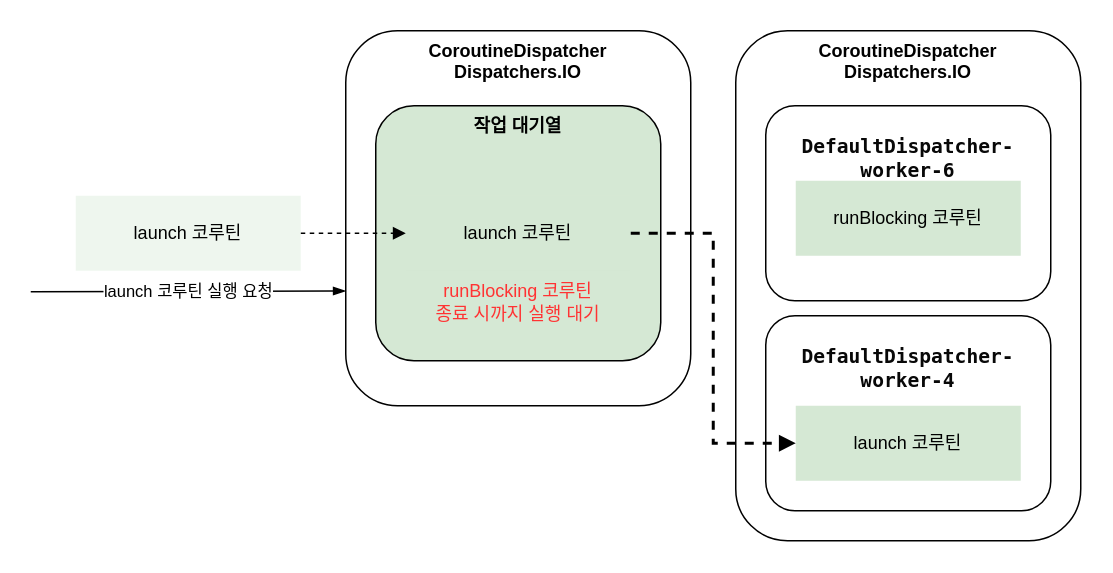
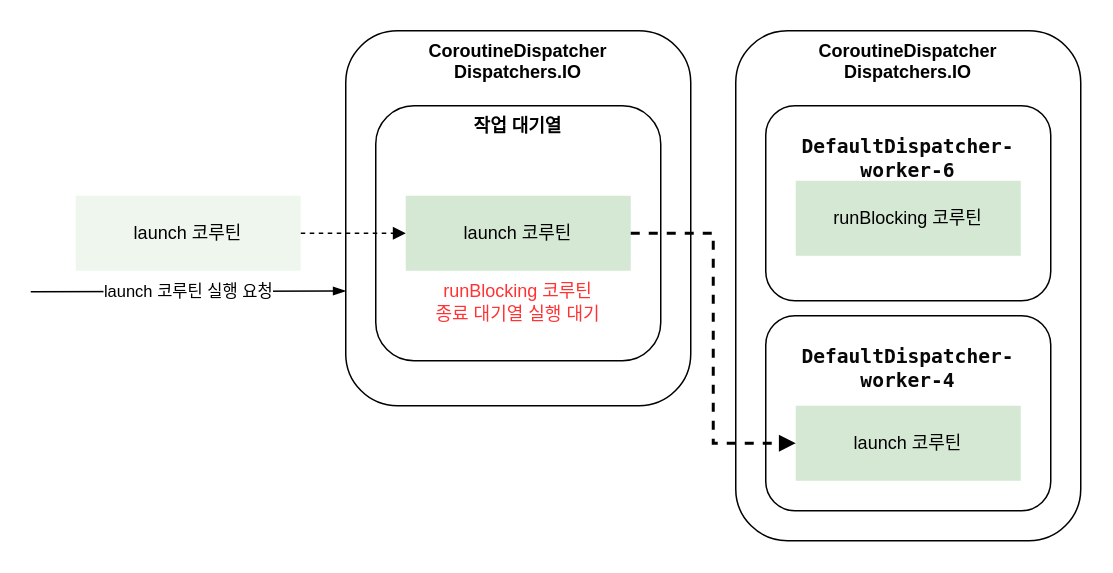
node "작업 대기열": fillcolor #d5e8d4 -> #ffffff
node "runBlocking 코루틴 종료 시까지 실행 대기": label "runBlocking 코루틴 종료 시까지 실행 대기" -> "runBlocking 코루틴 종료 대기열 실행 대기"
